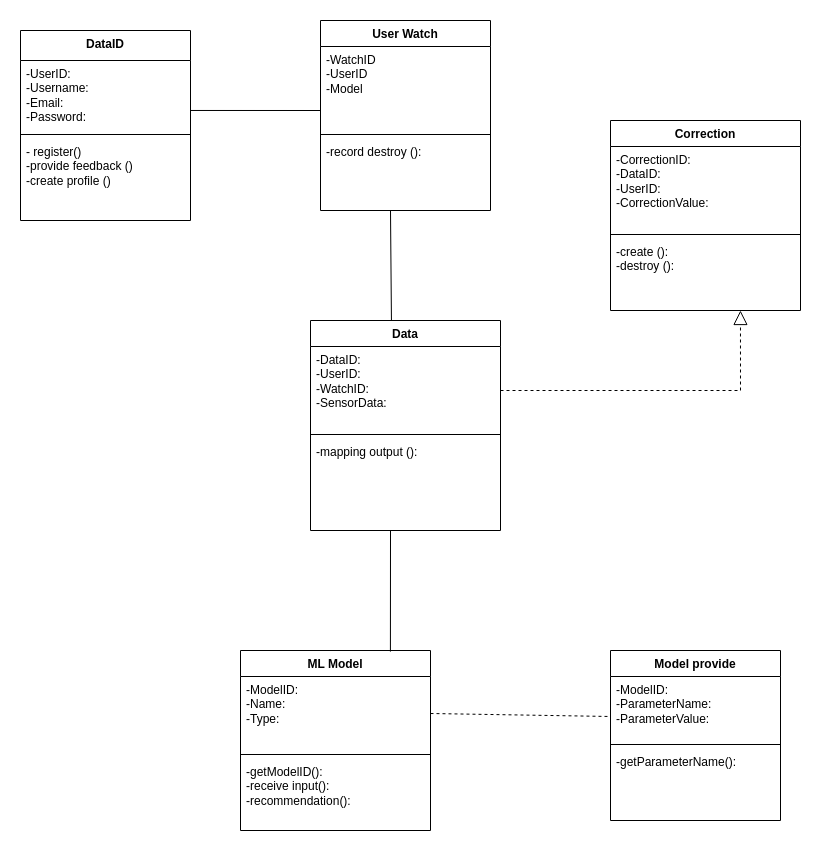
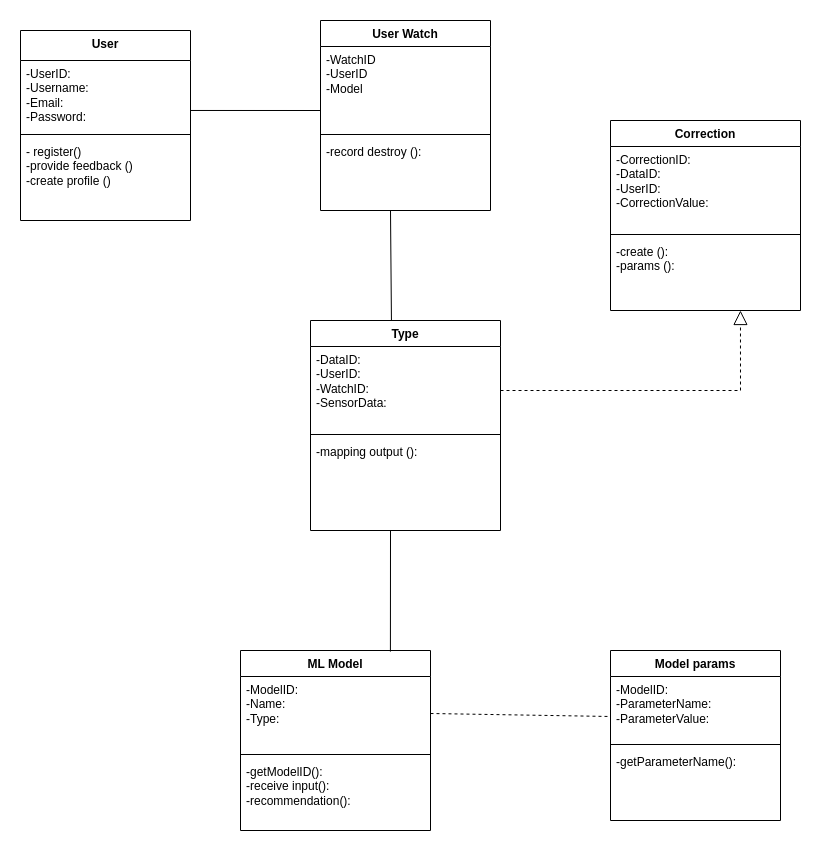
node "DataID": label "DataID" -> "User"
node "-create (): -destroy ():": label "-create (): -destroy ():" -> "-create (): -params ():"
node "Data": label "Data" -> "Type"
node "Model provide": label "Model provide" -> "Model params"
